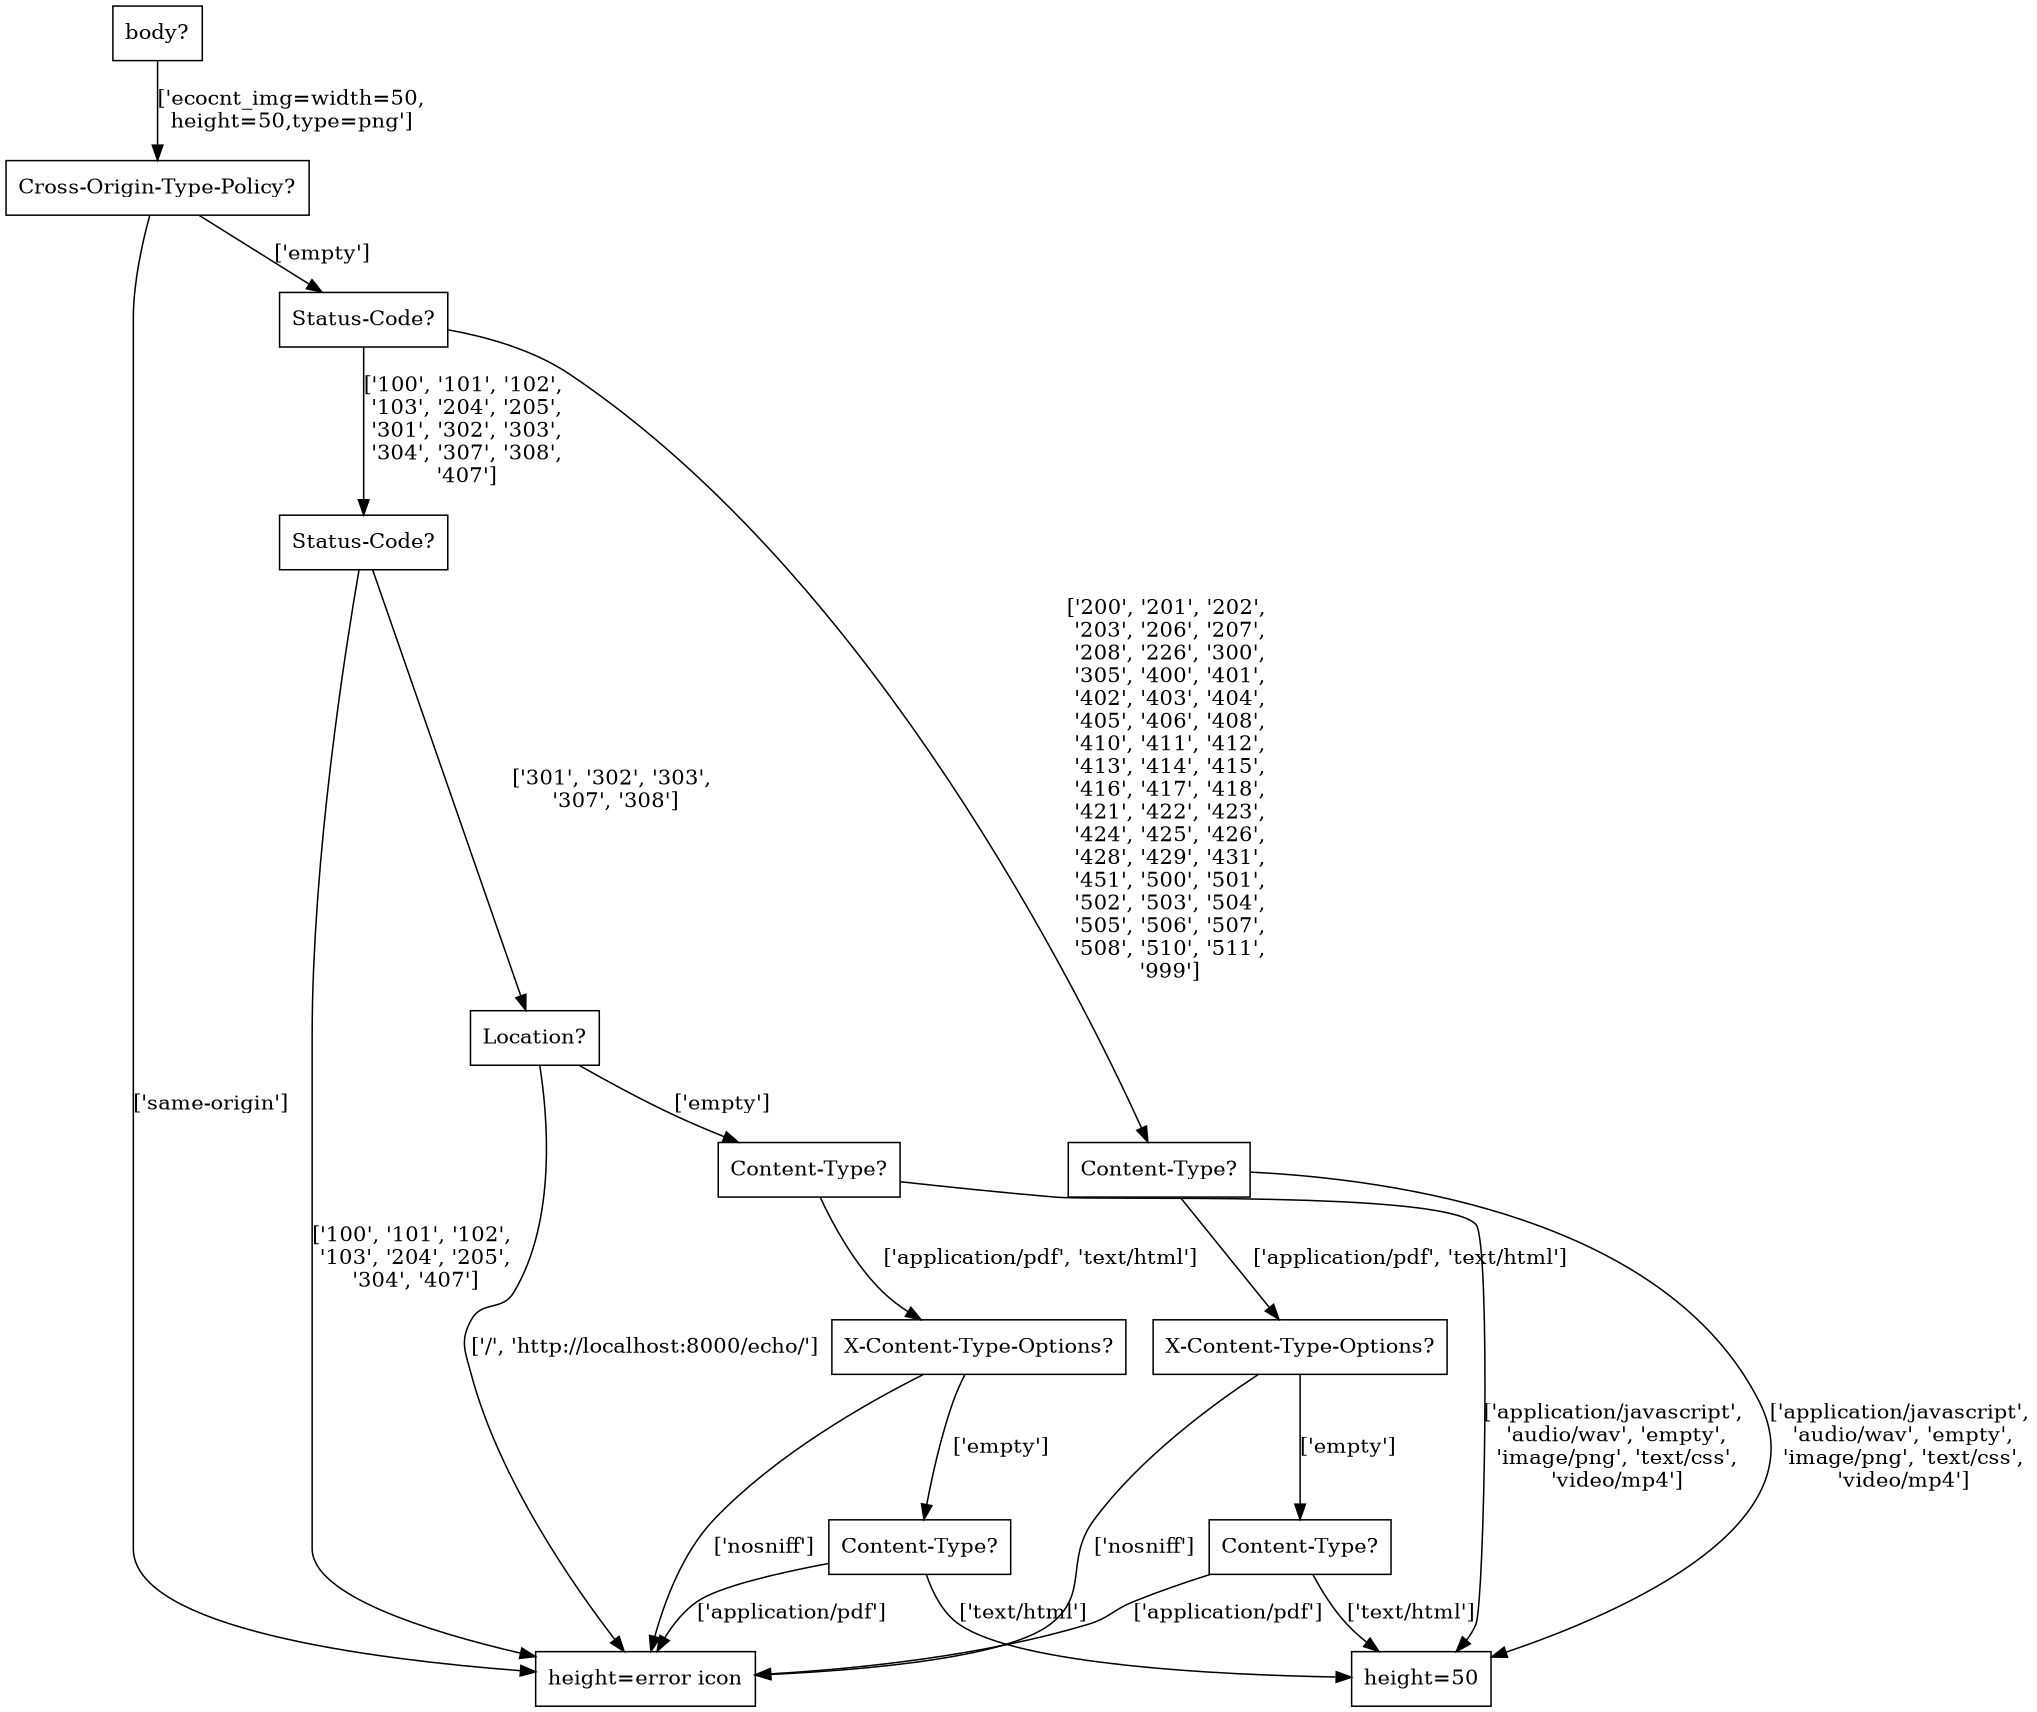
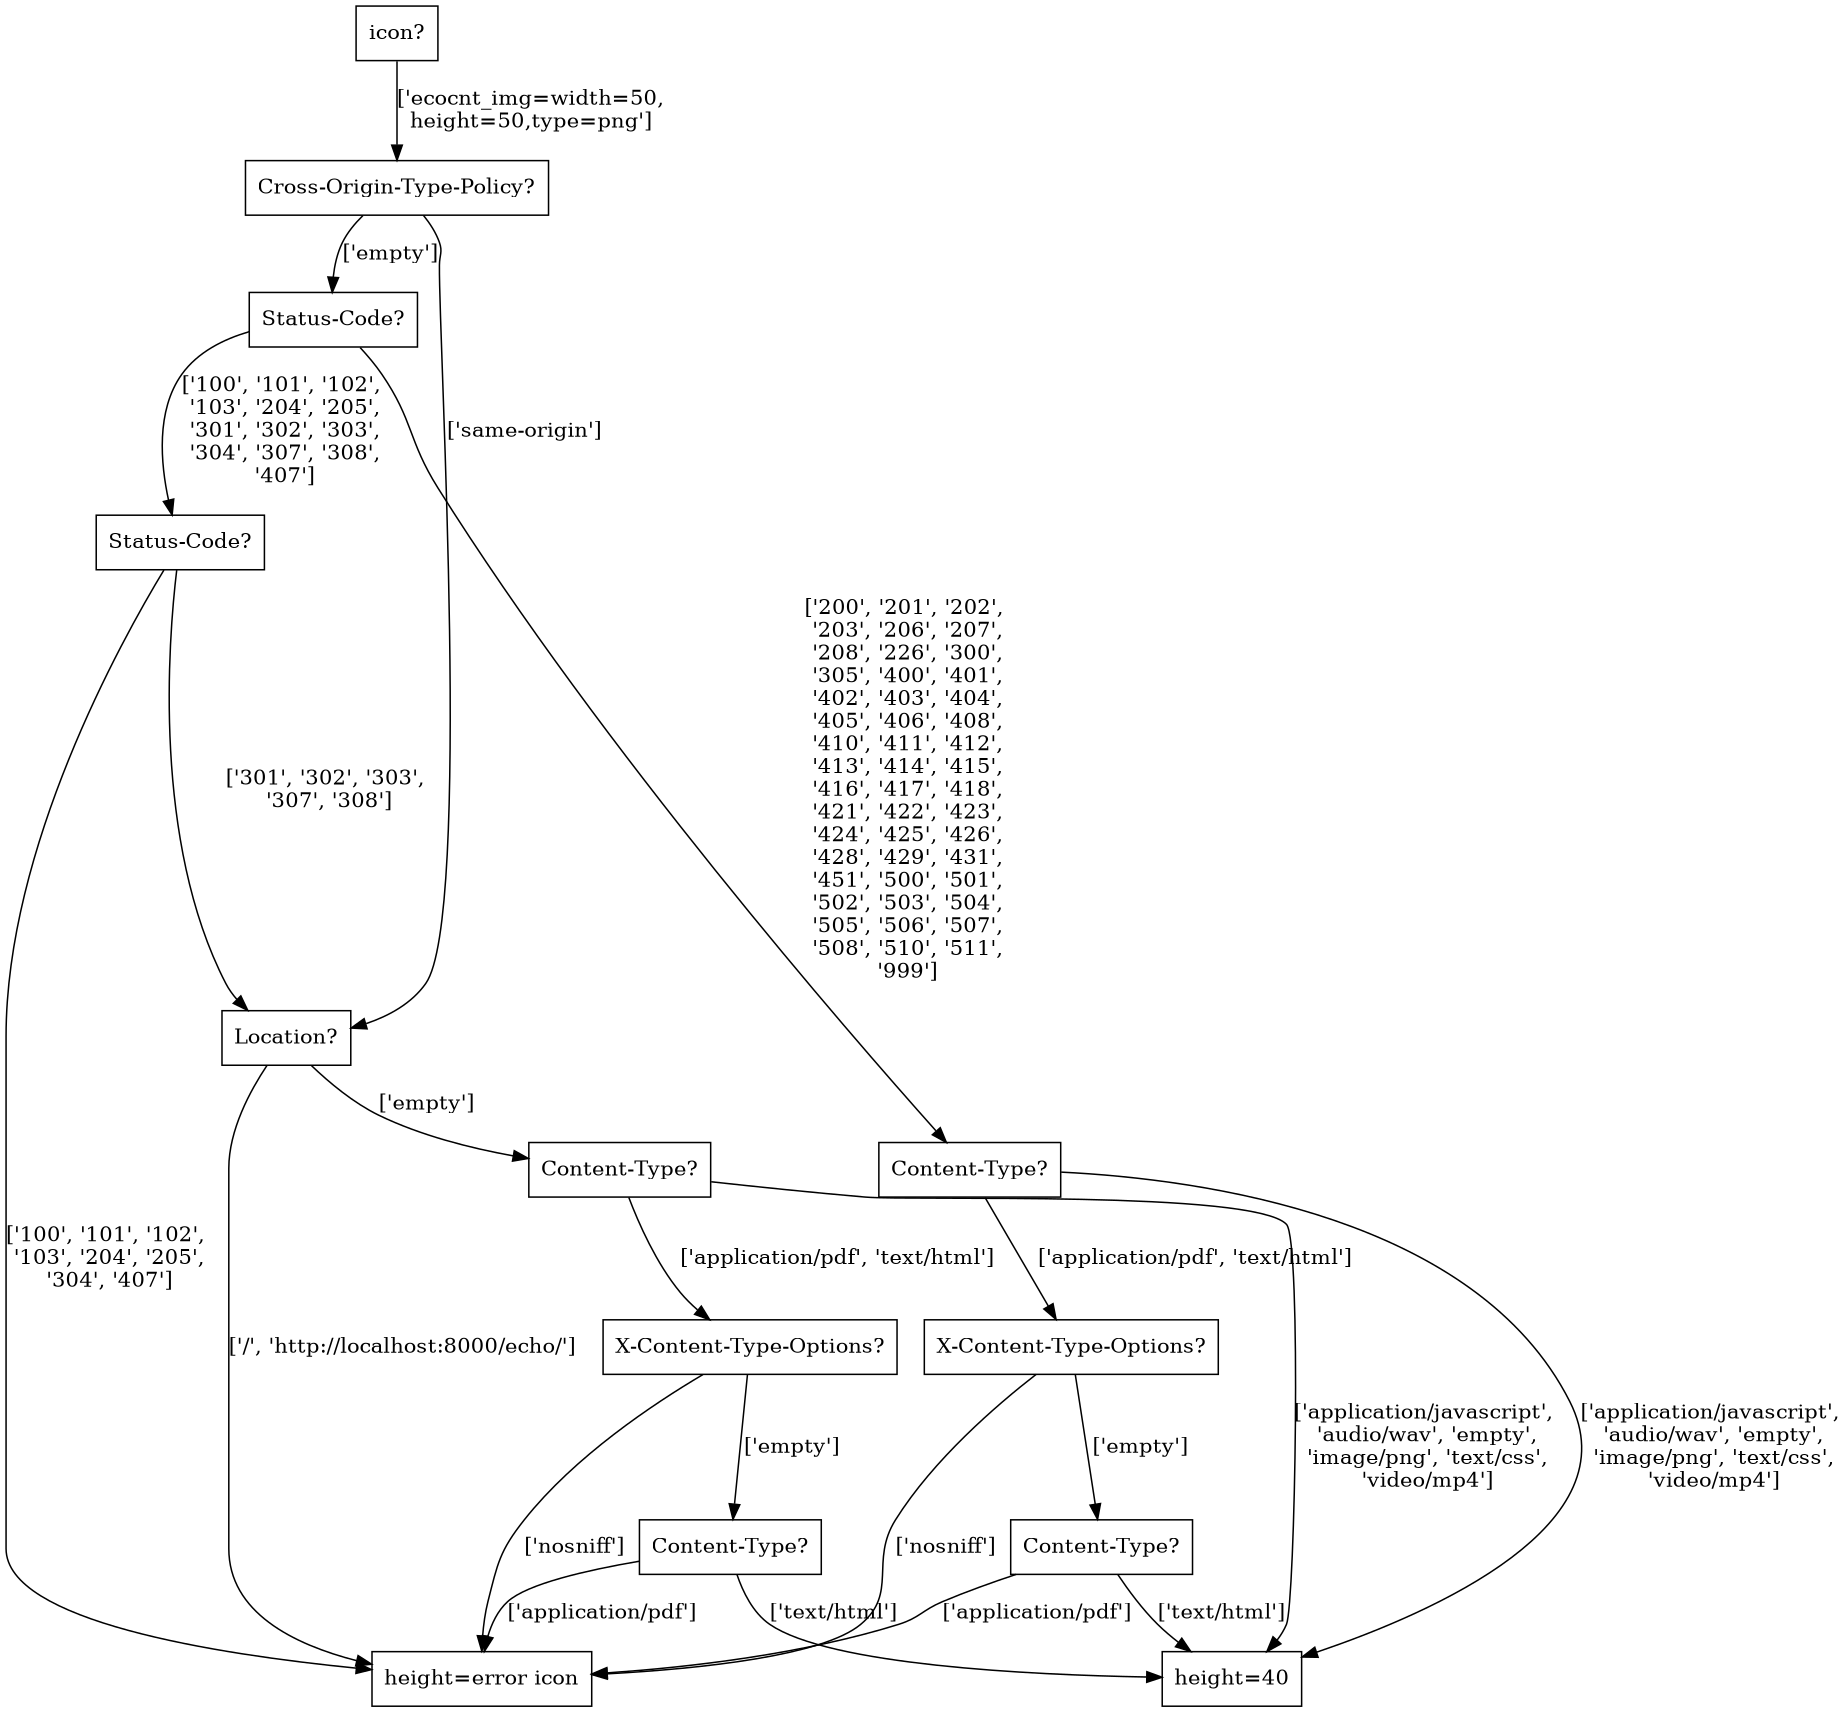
node "body?": label "body?" -> "icon?"
edge "Cross-Origin-Type-Policy?" -> "height=error icon": now "Cross-Origin-Type-Policy?" -> "Location?"
node "height=50": label "height=50" -> "height=40"
